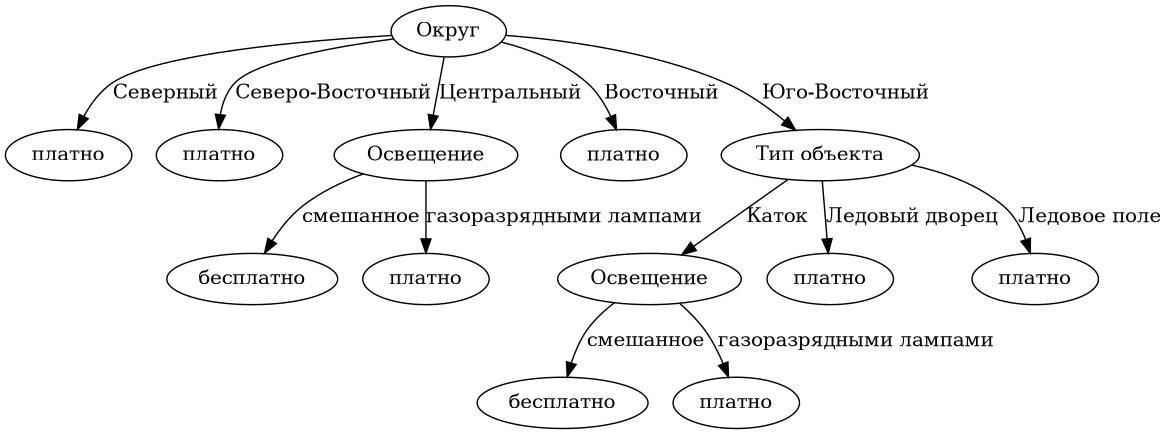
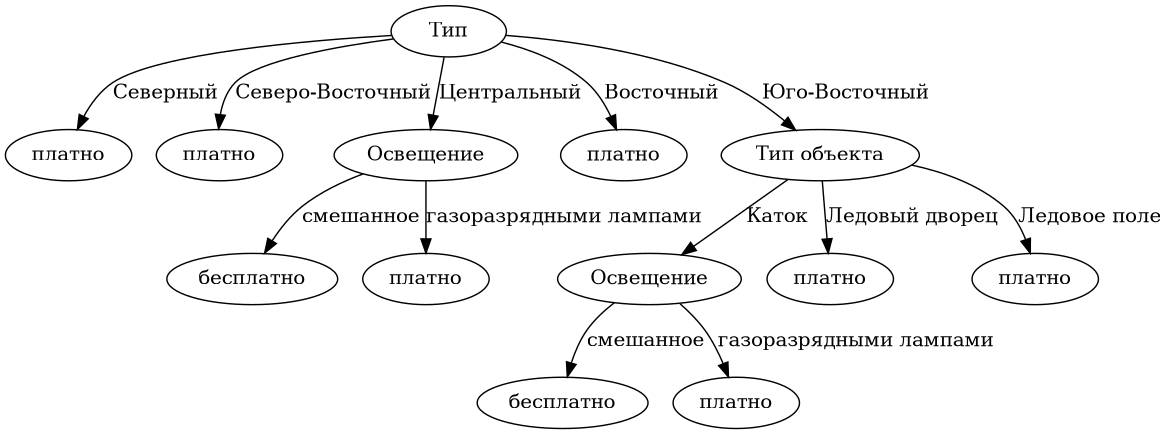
node "Округ": label "Округ" -> "Тип"
